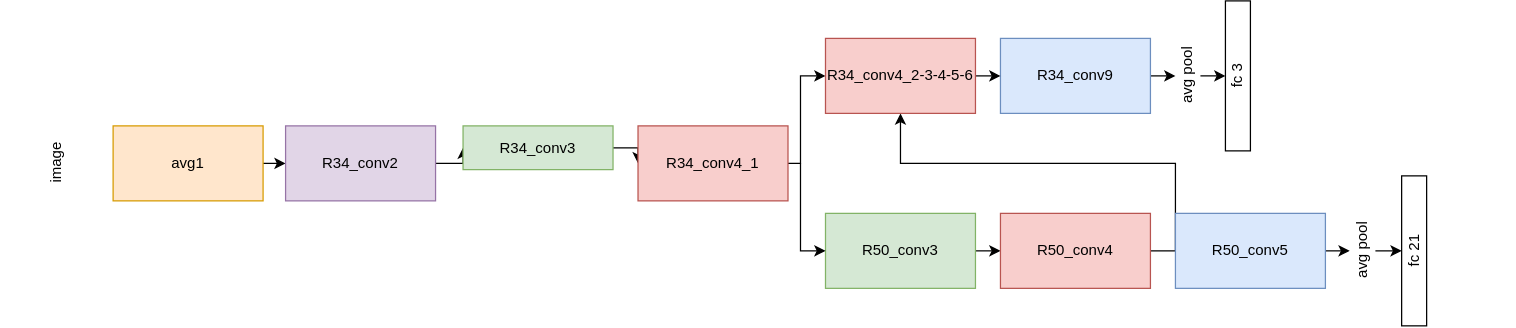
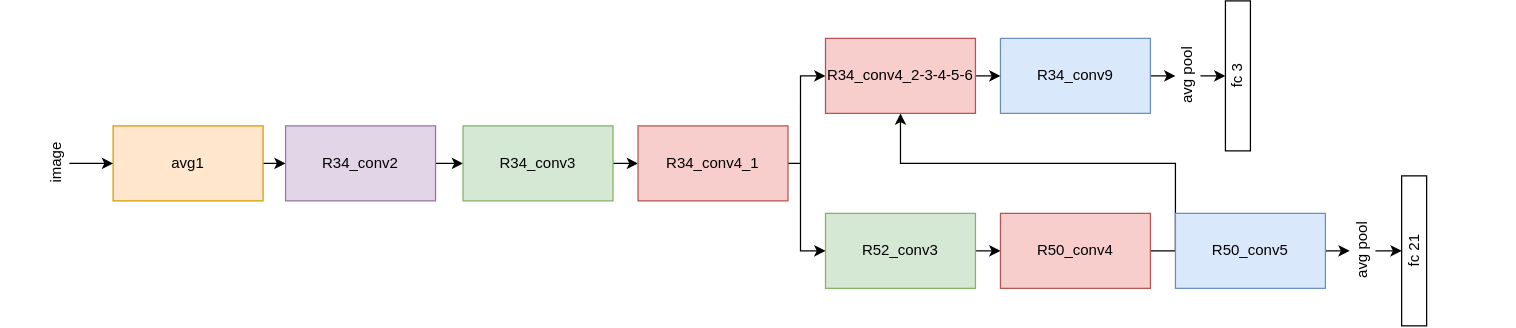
node "R34_conv3": size 150x44 -> 150x75
edge "image" -> "avg1": added
node "R50_conv3": label "R50_conv3" -> "R52_conv3"
